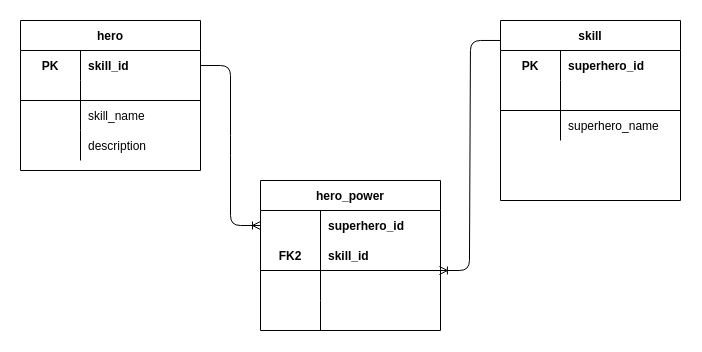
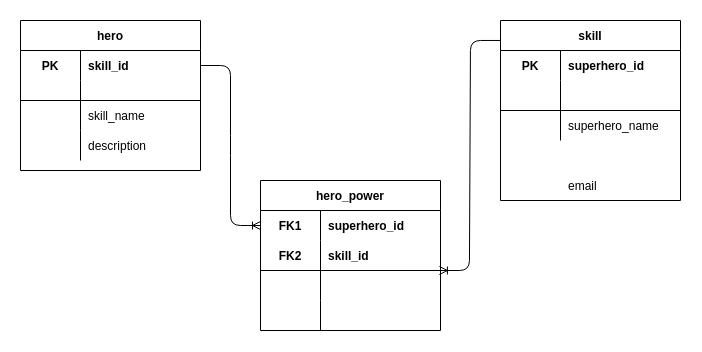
node "email": added
node "FK1": added
